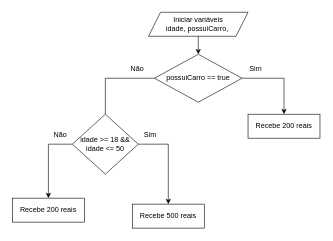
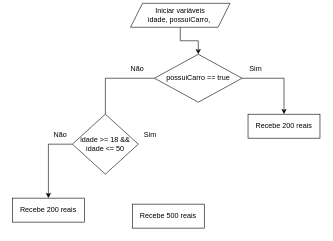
node "Iniciar variáveis idade, possuiCarro,": moved (198, 24) -> (180, 15)
edge "idade >= 18 && idade <= 50" -> "Recebe 500 reais": removed
